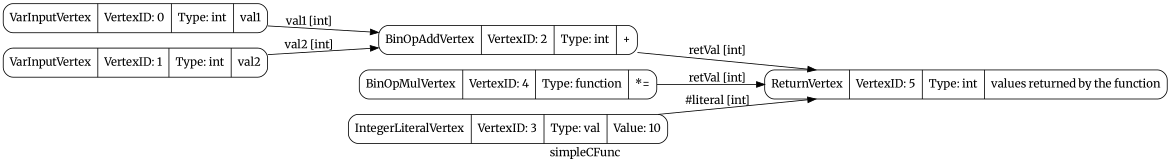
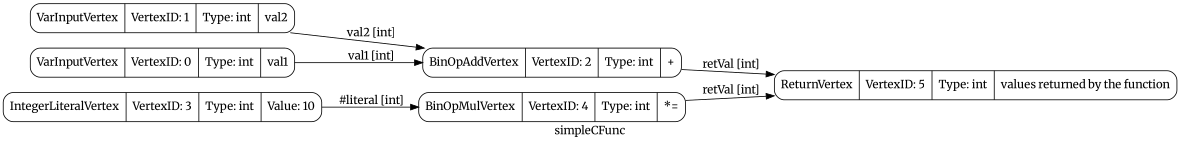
node "BinOpMulVertex": text "Type: function" -> "Type: int"
edge "IntegerLiteralVertex" -> "ReturnVertex": now "IntegerLiteralVertex" -> "BinOpMulVertex"
node "IntegerLiteralVertex": text "Type: val" -> "Type: int"
